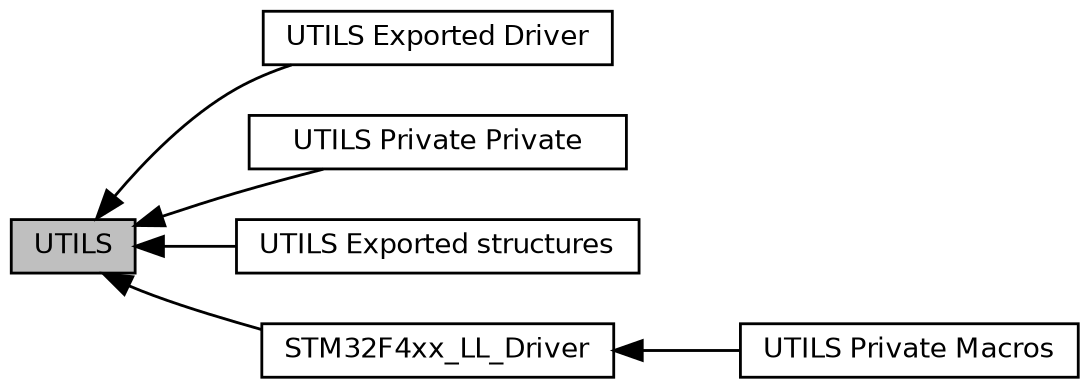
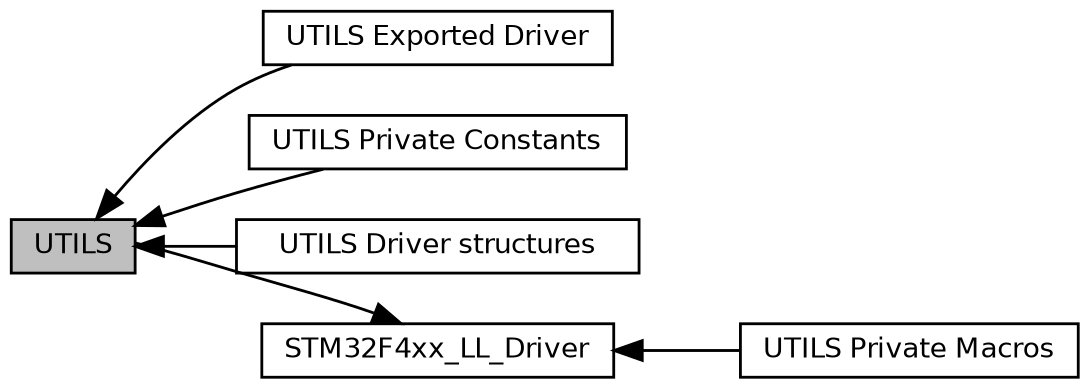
node "UTILS Private Private": label "UTILS Private Private" -> "UTILS Private Constants"
node "UTILS Exported structures": label "UTILS Exported structures" -> "UTILS Driver structures"
edge "STM32F4xx_LL_Driver" -> "UTILS": reversed
